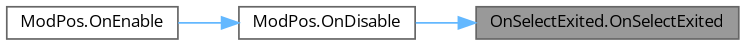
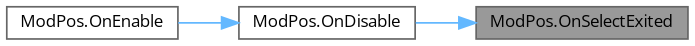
node "OnSelectExited.OnSelectExited": label "OnSelectExited.OnSelectExited" -> "ModPos.OnSelectExited"
